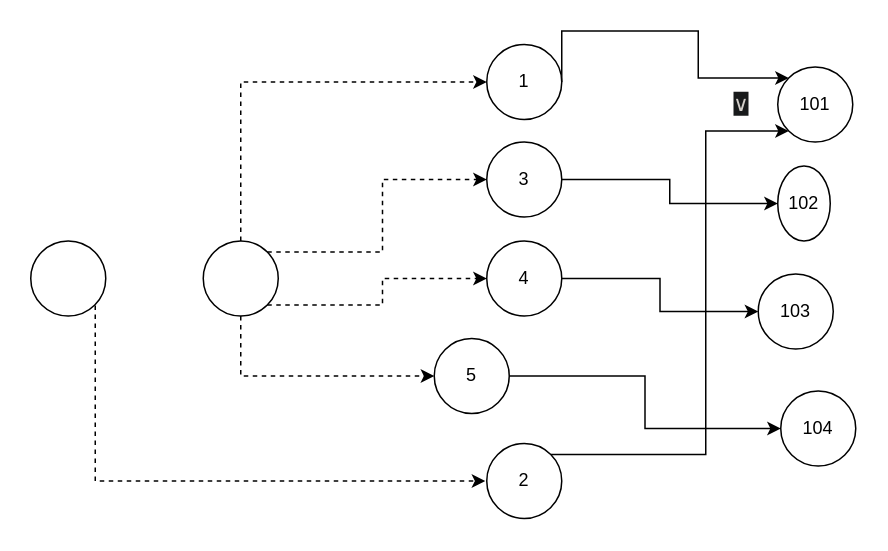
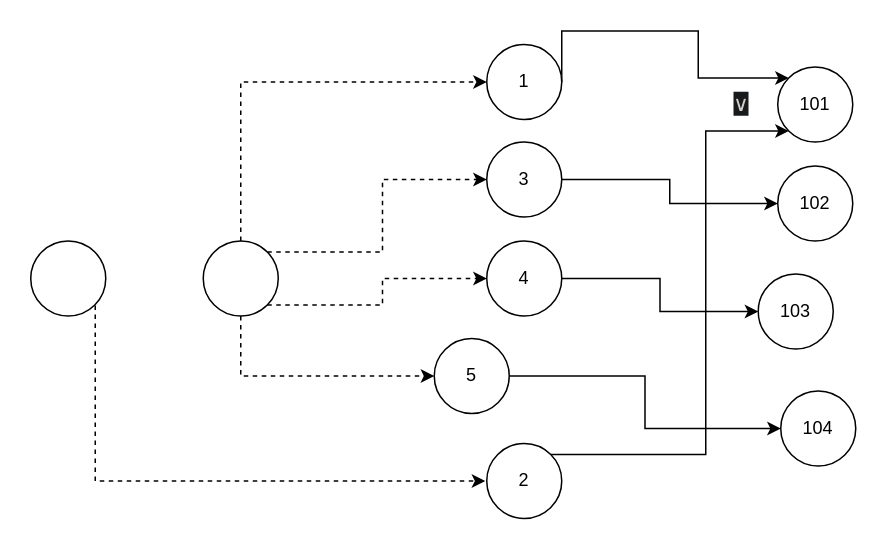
node "102": size 53x75 -> 75x75
